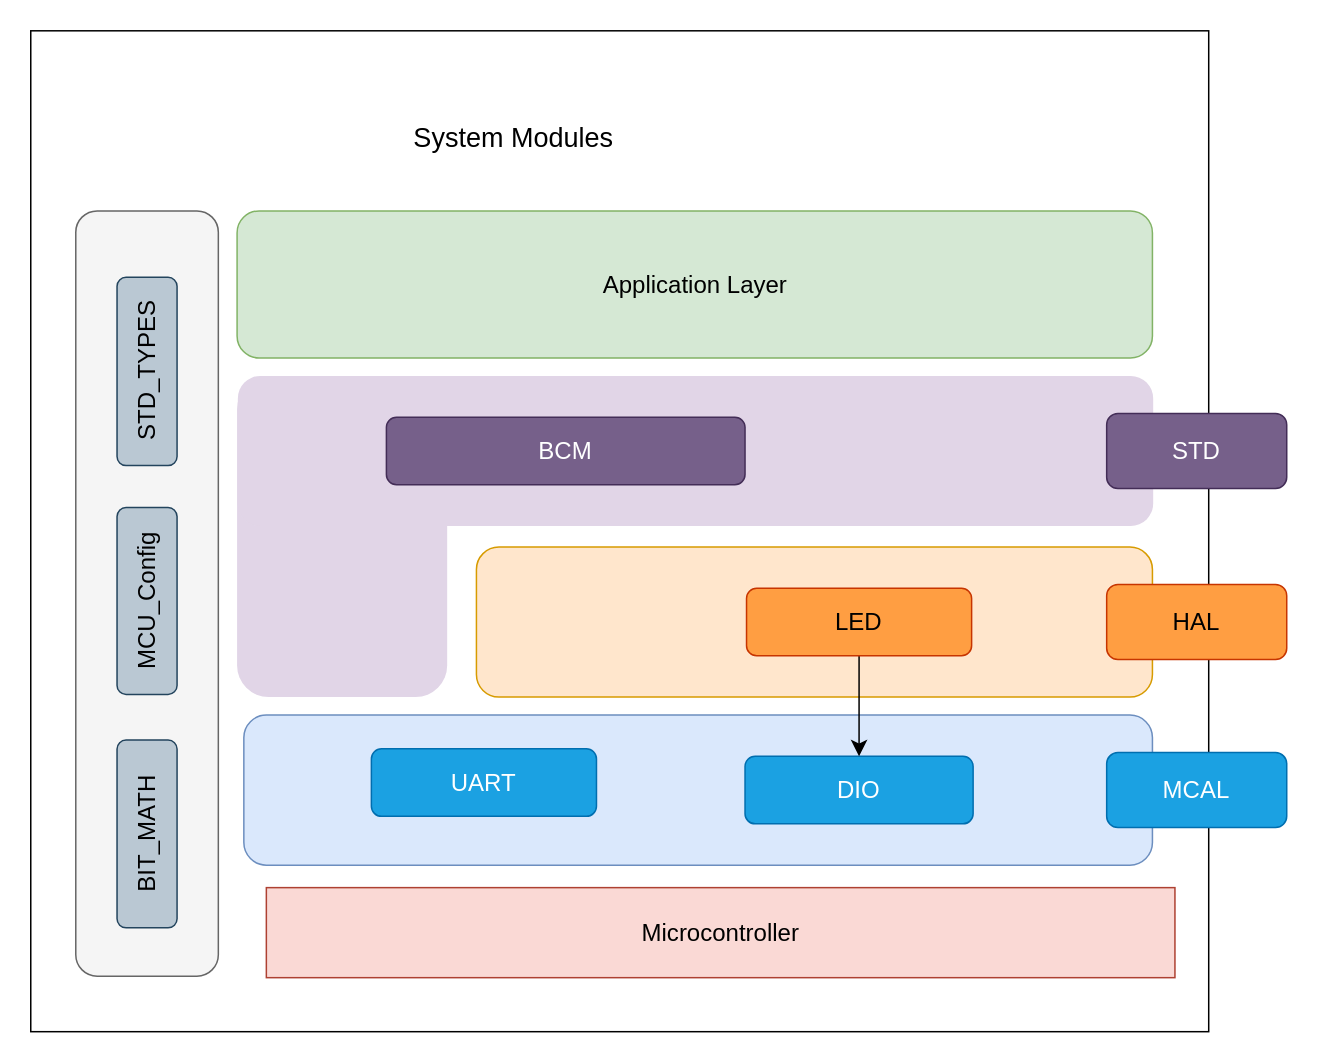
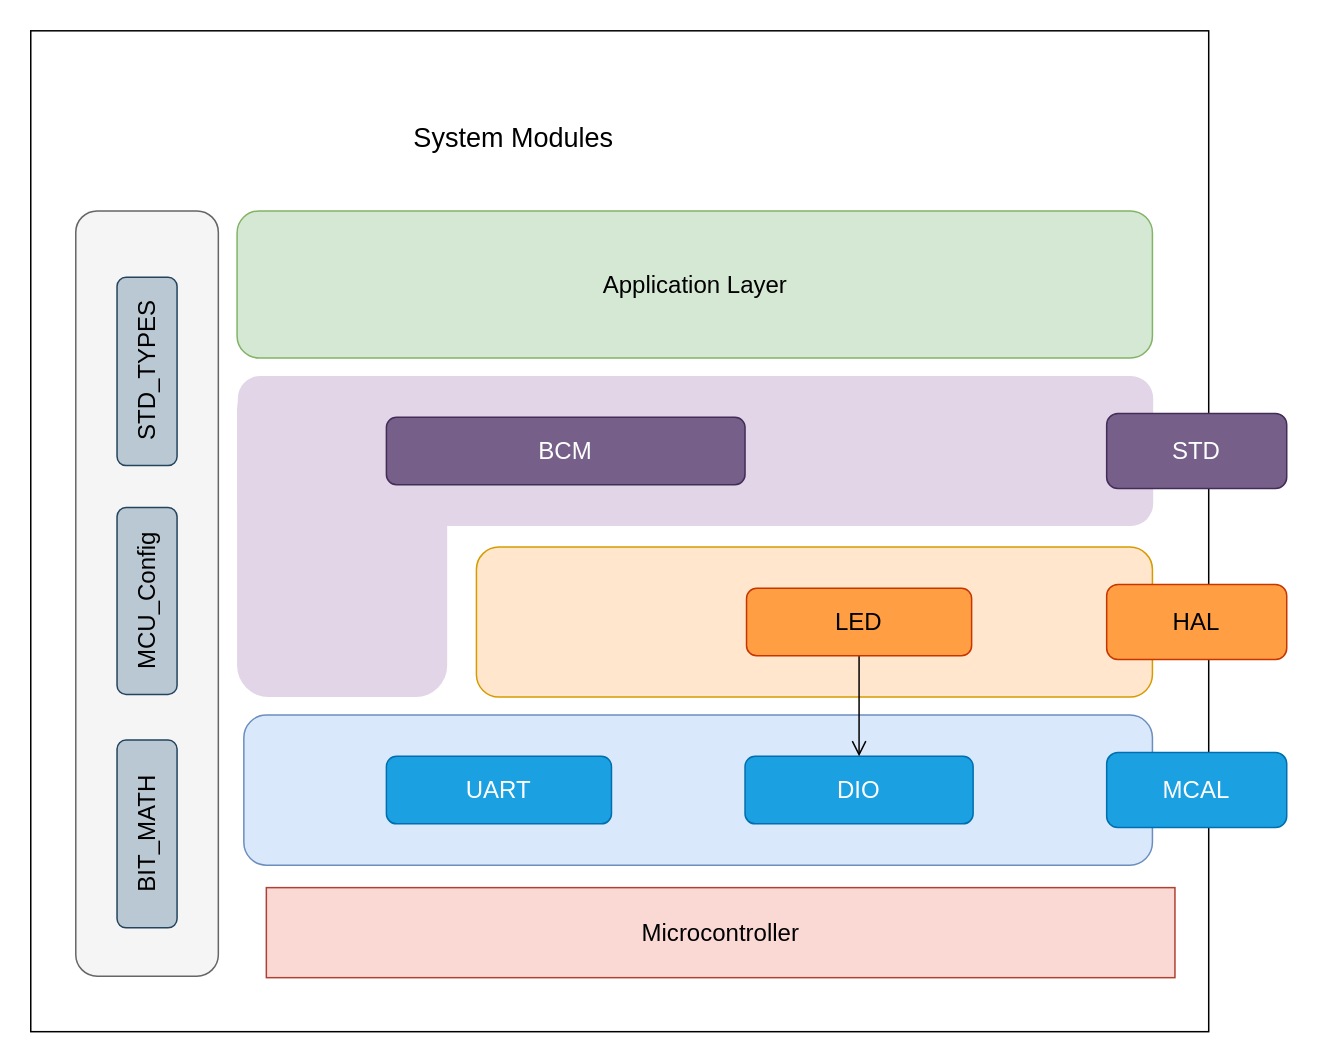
edge "LED" -> "DIO": arrowhead classic -> open
node "UART": moved (484, 782) -> (499, 790)
